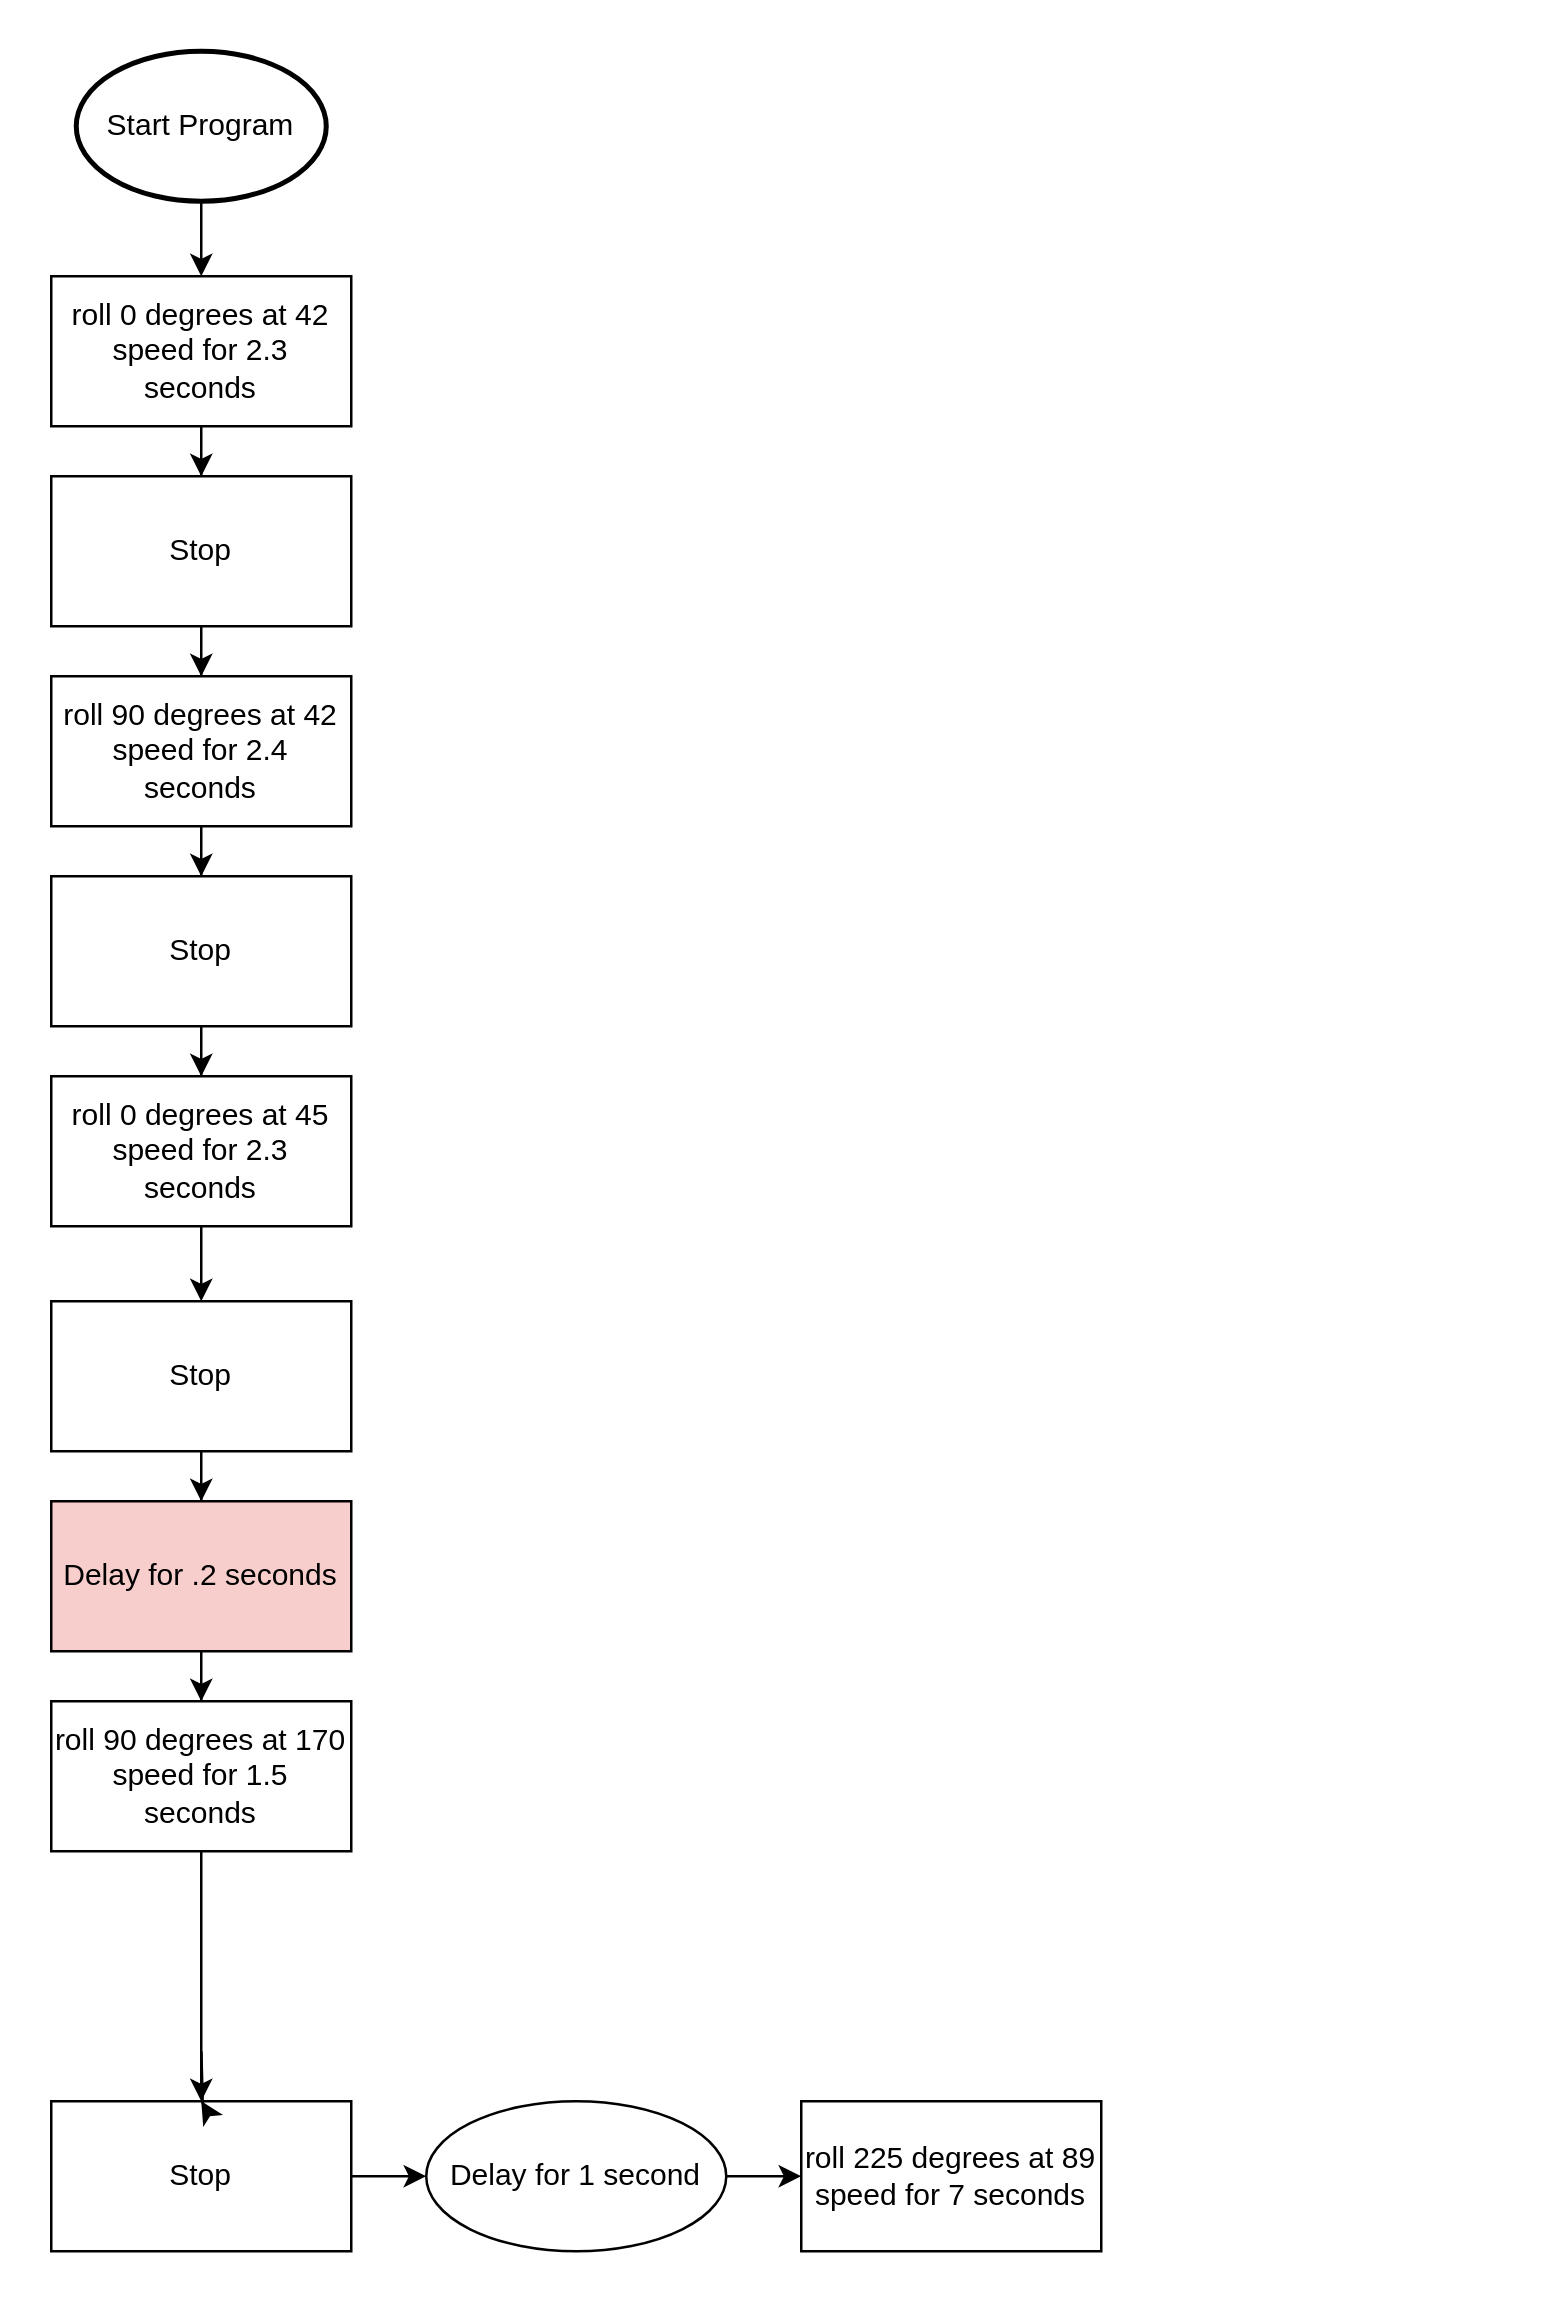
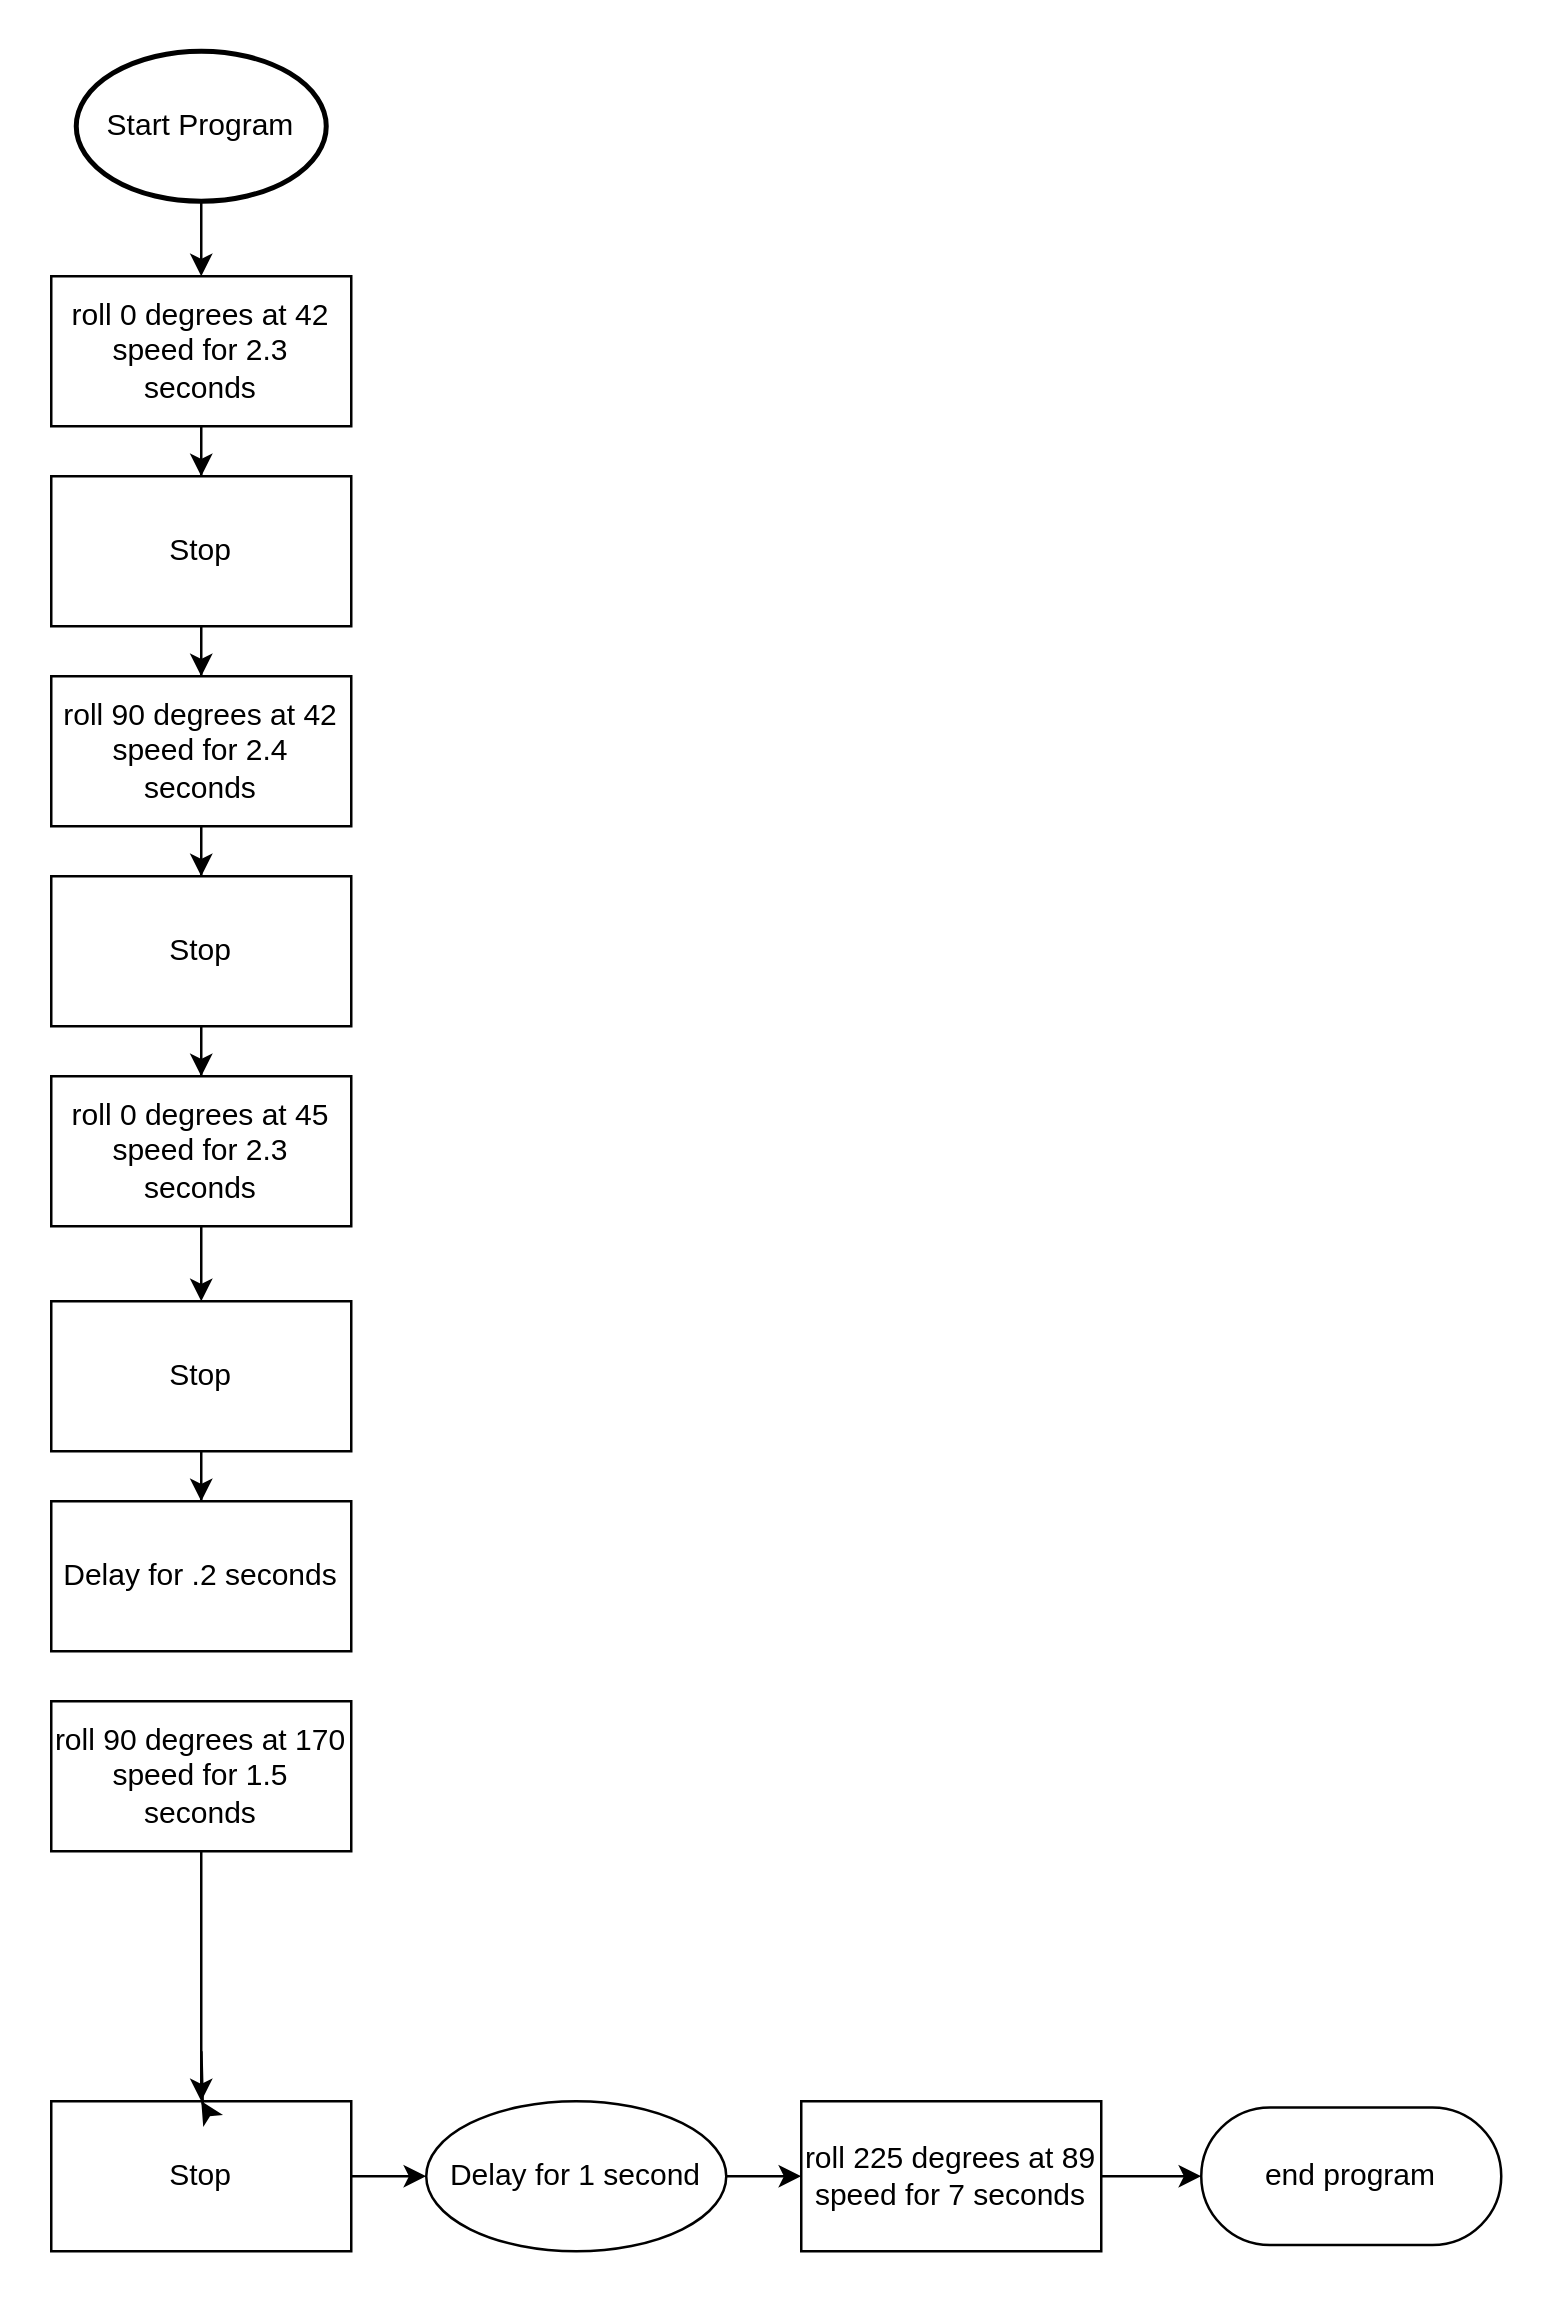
node "Delay for .2 seconds": fillcolor #f8cecc -> #ffffff
edge "Delay for .2 seconds" -> "roll 90 degrees at 170 speed for 1.5 seconds": removed
edge "roll 225 degrees at 89 speed for 7 seconds" -> "end program": added
node "end program": added
